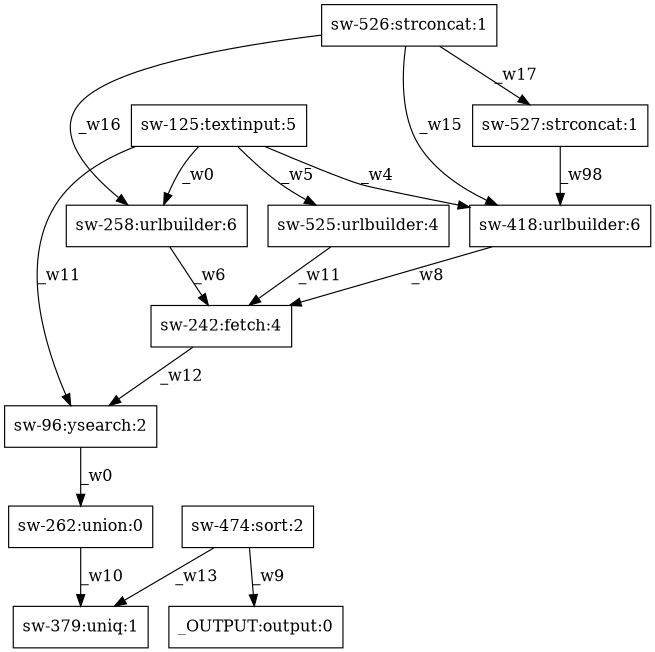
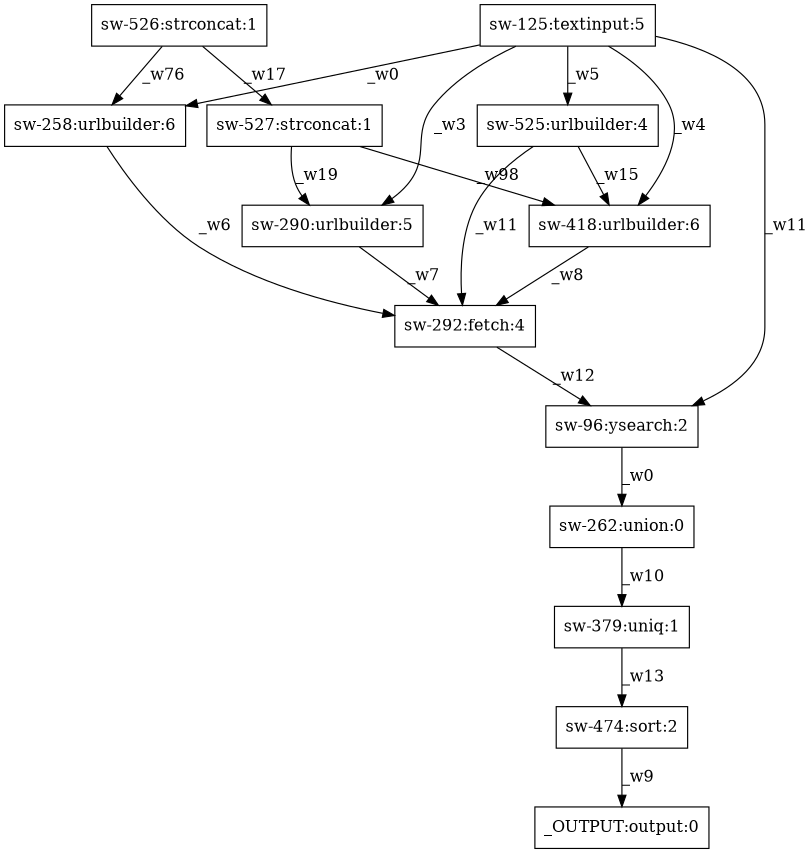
edge "sw-526:strconcat:1" -> "sw-258:urlbuilder:6": label "_w16" -> "_w76"
edge "sw-526:strconcat:1" -> "sw-418:urlbuilder:6": now "sw-525:urlbuilder:4" -> "sw-418:urlbuilder:6"
node "sw-290:urlbuilder:5": added
node "sw-242:fetch:4": label "sw-242:fetch:4" -> "sw-292:fetch:4"
edge "sw-474:sort:2" -> "sw-379:uniq:1": reversed
